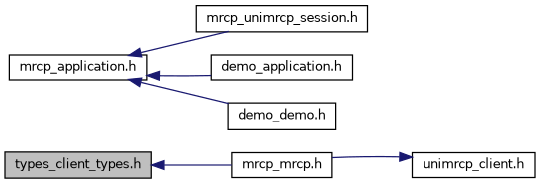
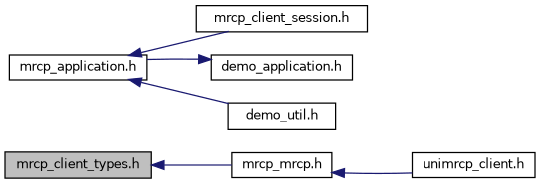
node "mrcp_unimrcp_session.h": label "mrcp_unimrcp_session.h" -> "mrcp_client_session.h"
edge "demo_application.h" -> "mrcp_application.h": reversed
node "demo_demo.h": label "demo_demo.h" -> "demo_util.h"
edge "mrcp_mrcp.h" -> "unimrcp_client.h": reversed
node "types_client_types.h": label "types_client_types.h" -> "mrcp_client_types.h"
